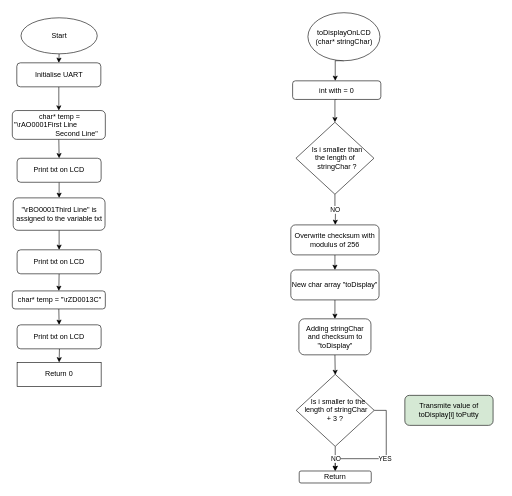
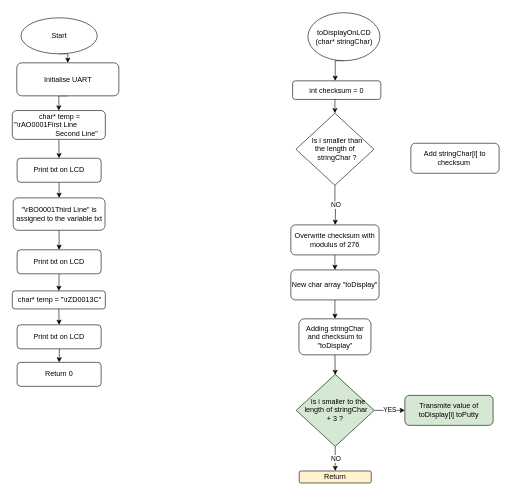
node "Initialise UART": size 84x24 -> 102x33
node "int with = 0": label "int with = 0" -> "int checksum = 0"
node "Is i smaller than the length of stringChar ?": moved (335, 158) -> (335, 149)
node "Add stringChar[i] to checksum": added
node "Overwrite checksum with modulus of 256": label "Overwrite checksum with modulus of 256" -> "Overwrite checksum with modulus of 276"
node "Return 0": shape rectangle -> rounded rectangle
node "Is i smaller to the length of stringChar + 3 ?": fillcolor #ffffff -> #d5e8d4
edge "Is i smaller to the length of stringChar + 3 ?" -> "Return": now "Is i smaller to the length of stringChar + 3 ?" -> "Transmite value of toDisplay[i] toPutty"
node "Return": fillcolor #ffffff -> #fff2cc
